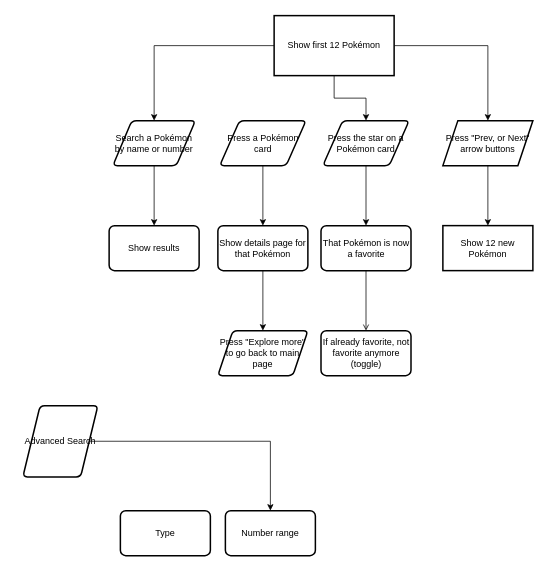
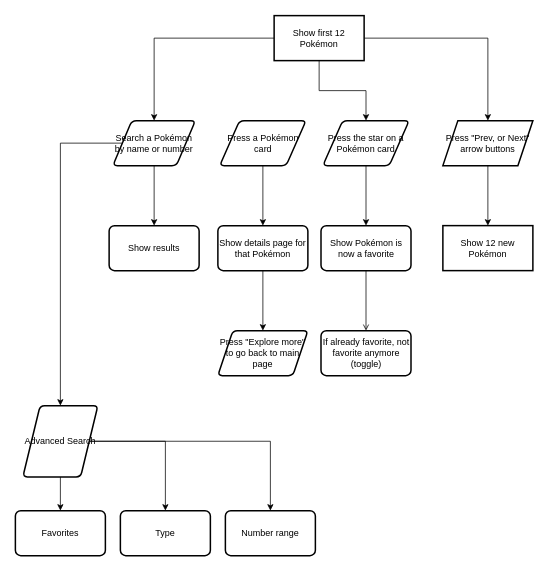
node "Show first 12 Pokémon": size 120x60 -> 90x45
node "That Pokémon is now a favorite": label "That Pokémon is now a favorite" -> "Show Pokémon is now a favorite"
edge "Search a Pokémon by name or number" -> "Advanced Search": added
edge "Advanced Search" -> "Type": added
edge "Advanced Search" -> "Favorites": added
node "Favorites": added
